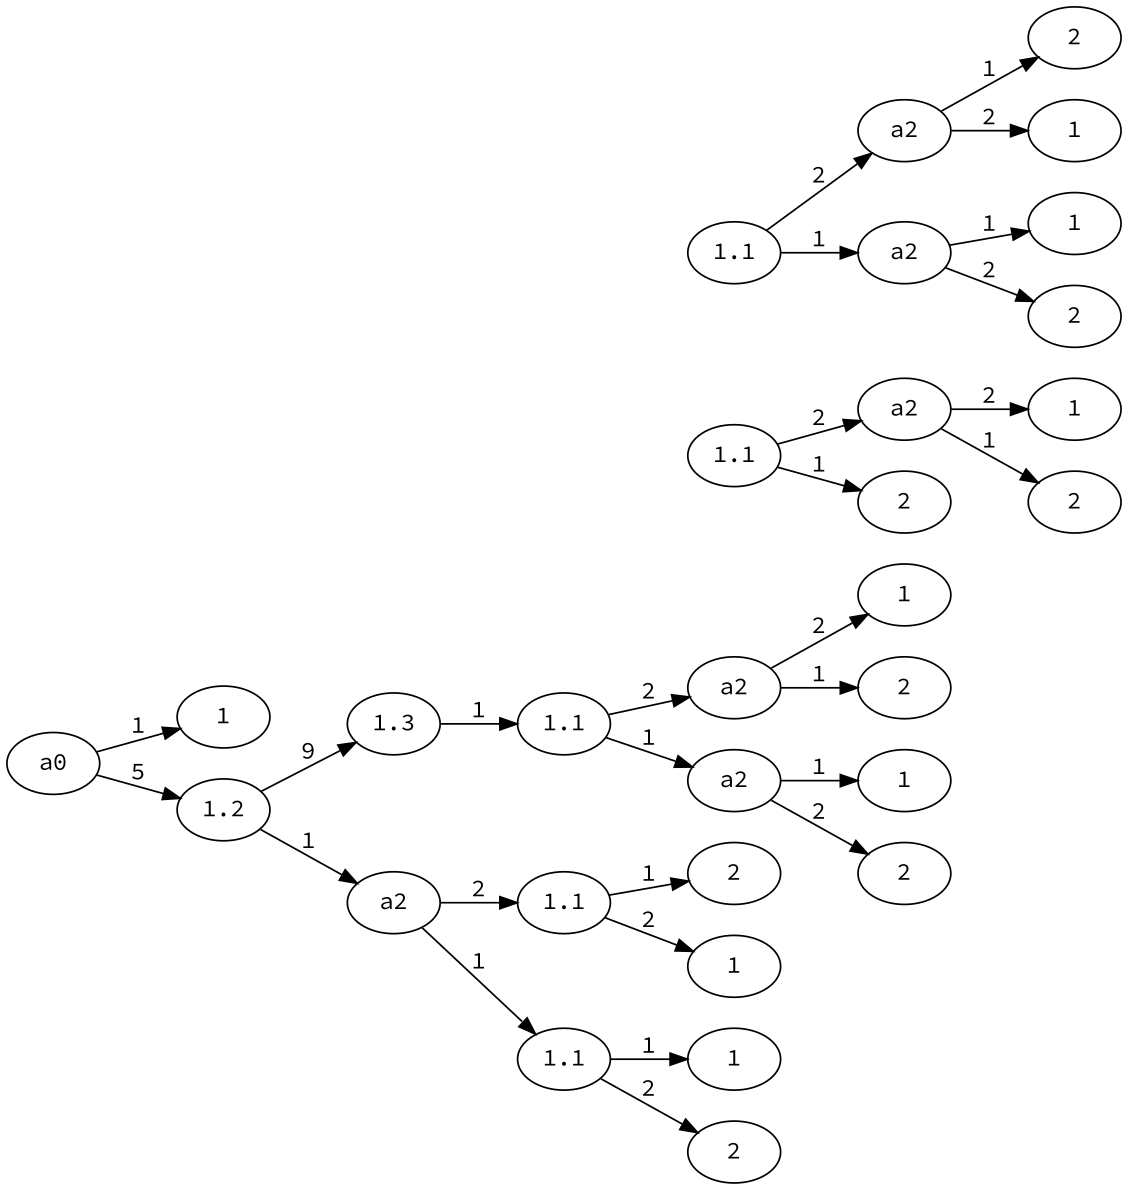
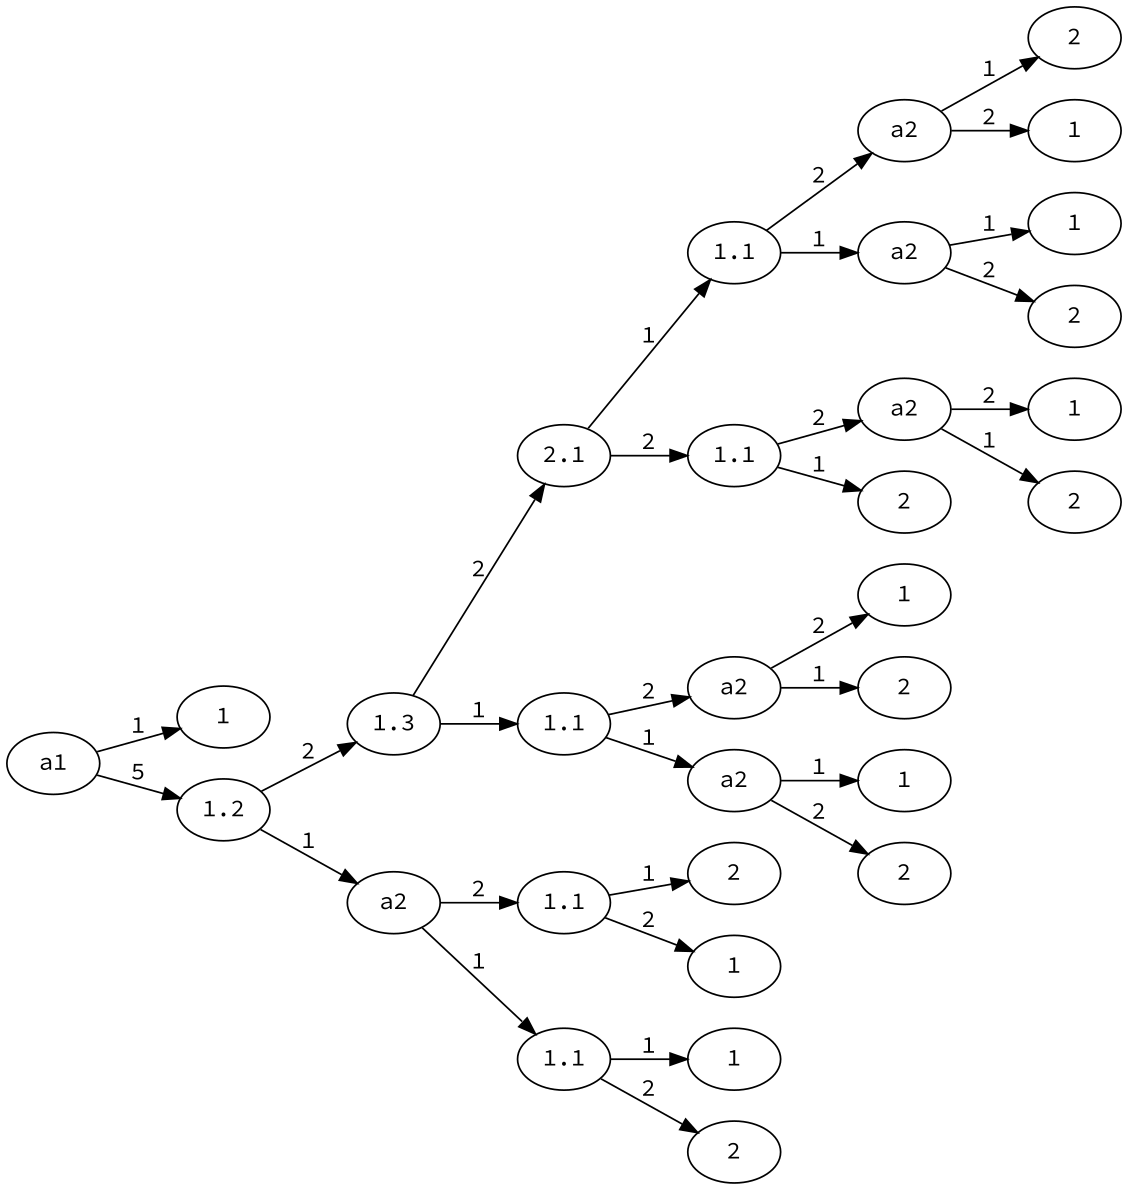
node "2.1": added
edge "1.2" -> "1.3": label "9" -> "2"
node "a0": label "a0" -> "a1"
